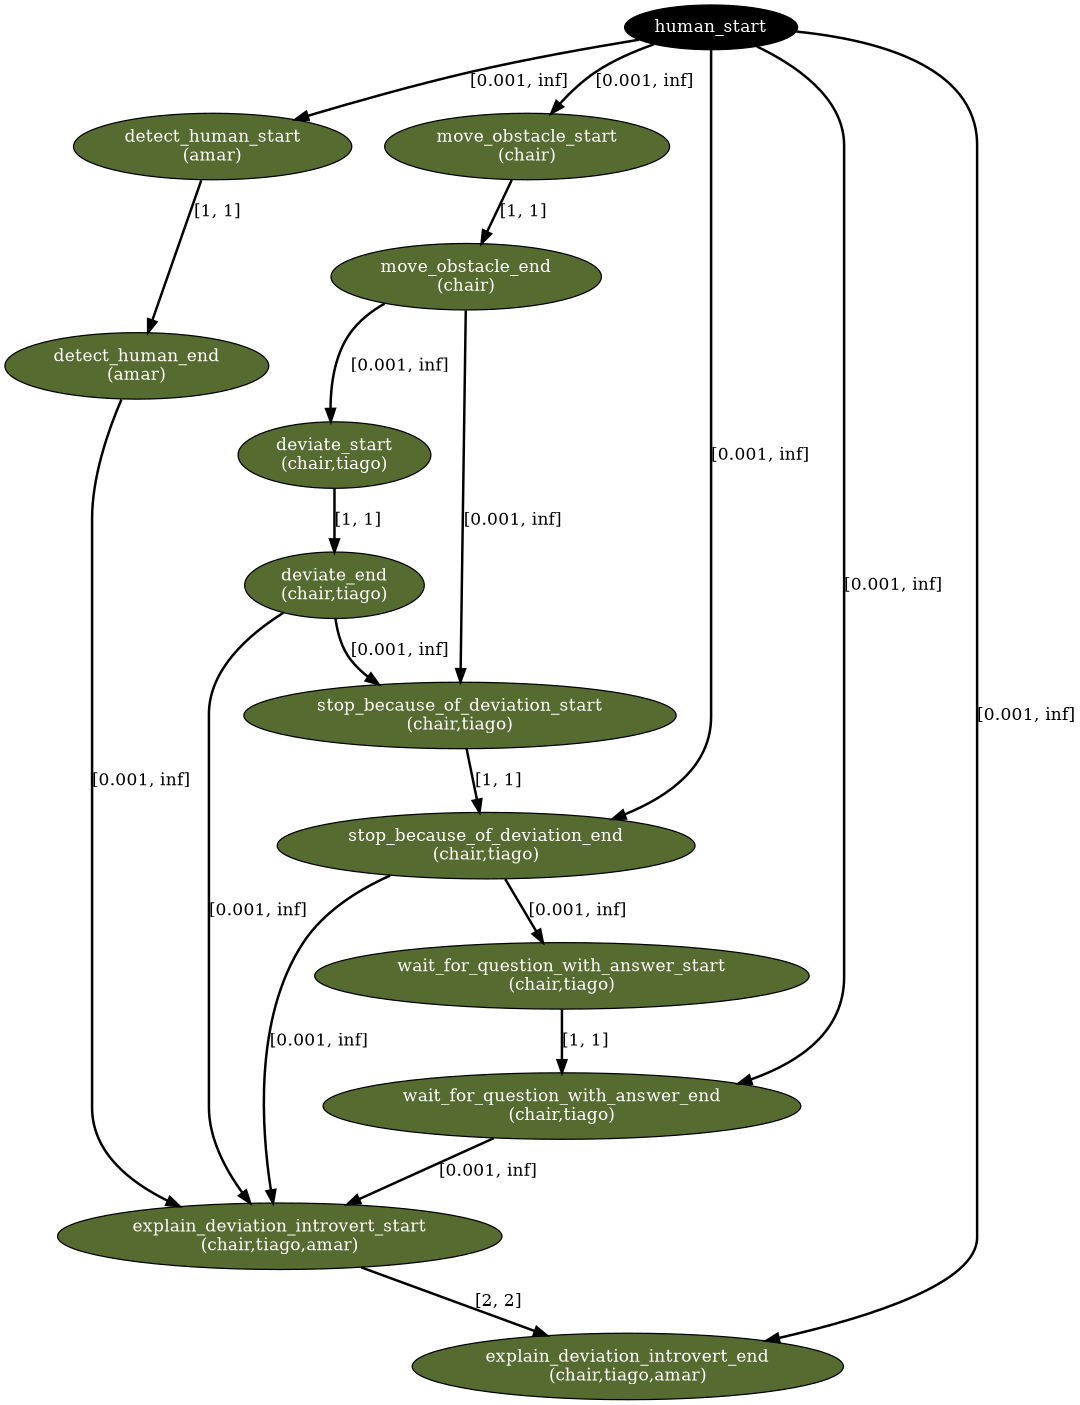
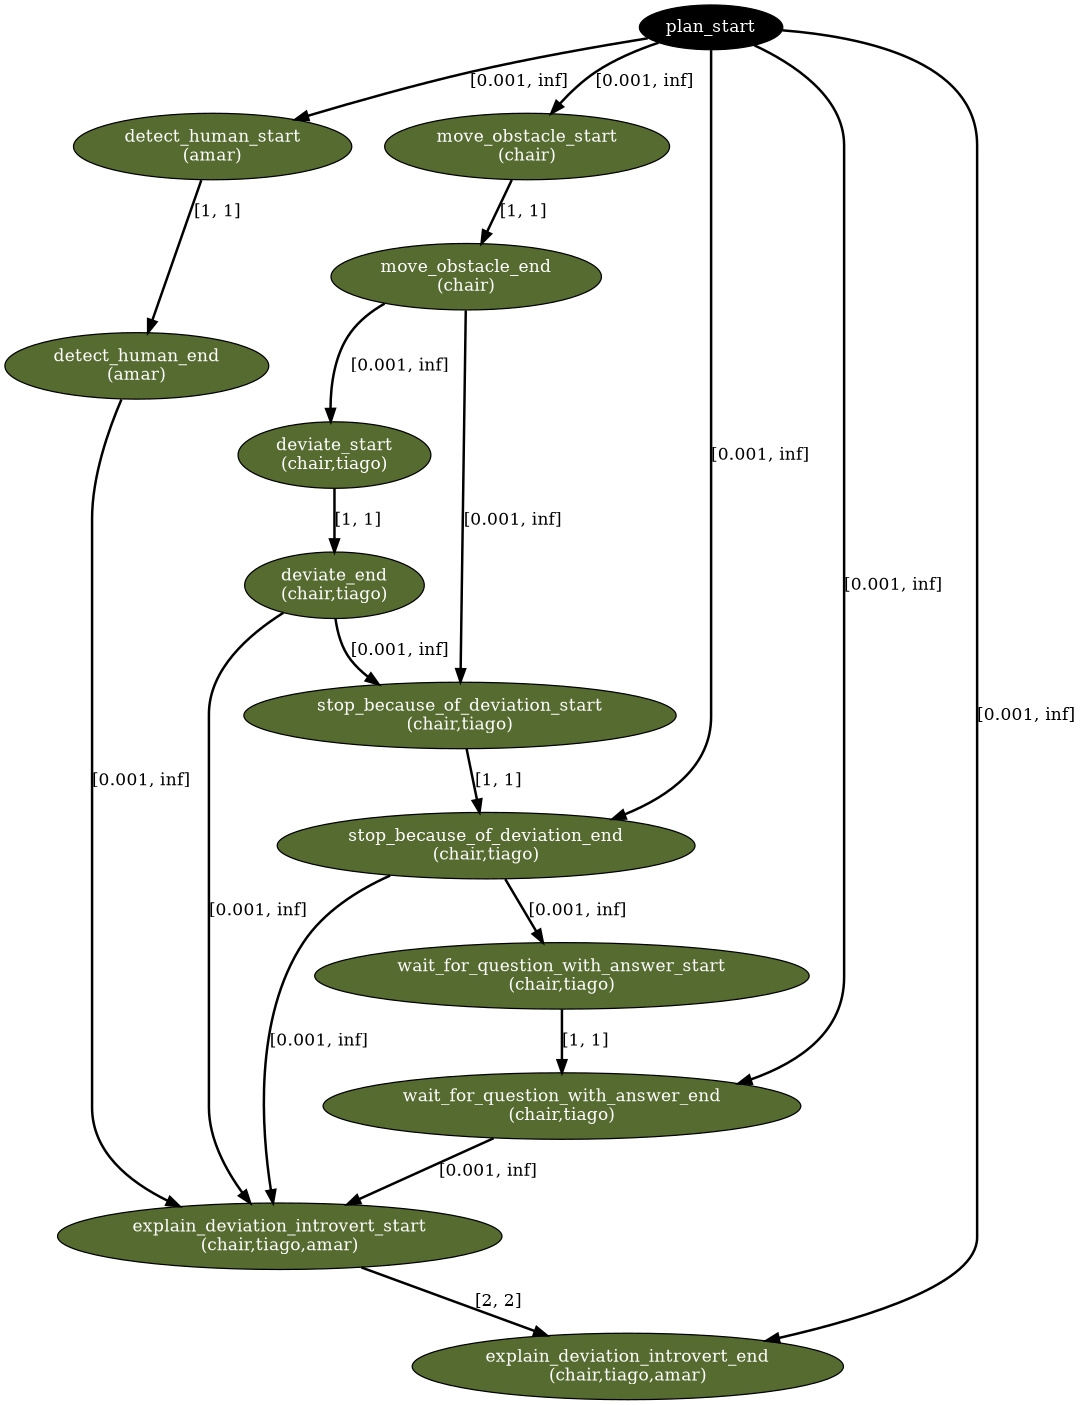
node "human_start": label "human_start" -> "plan_start"
